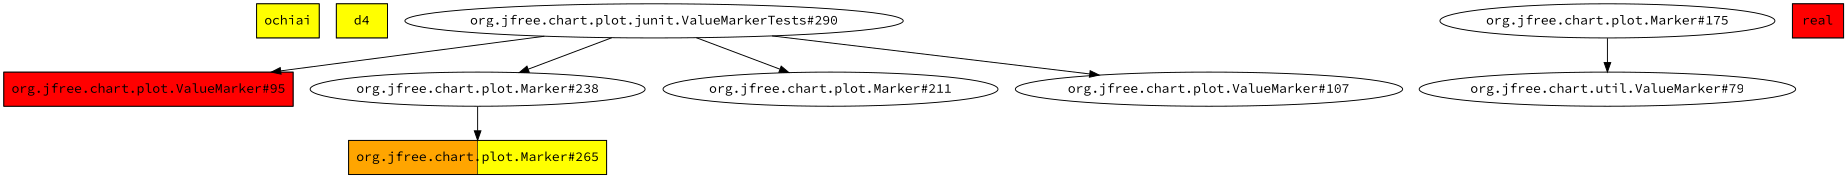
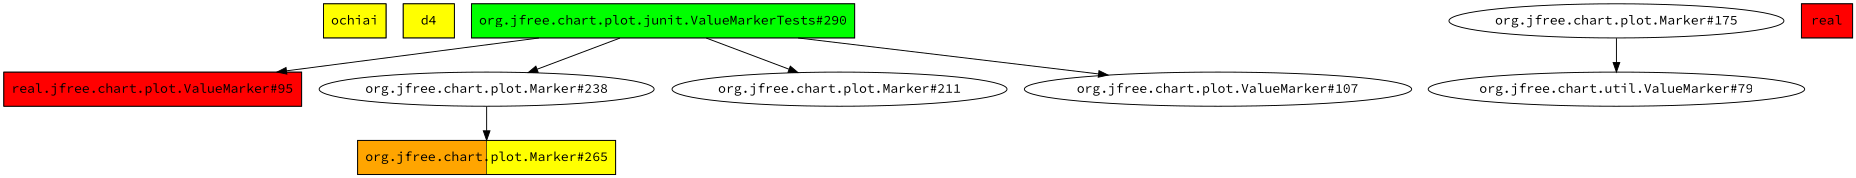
node "org.jfree.chart.plot.junit.ValueMarkerTests#290": shape ellipse -> box
node "org.jfree.chart.plot.ValueMarker#95": label "org.jfree.chart.plot.ValueMarker#95" -> "real.jfree.chart.plot.ValueMarker#95"
